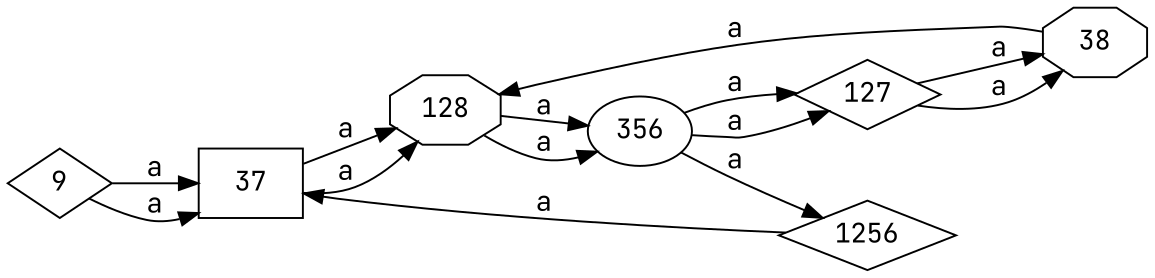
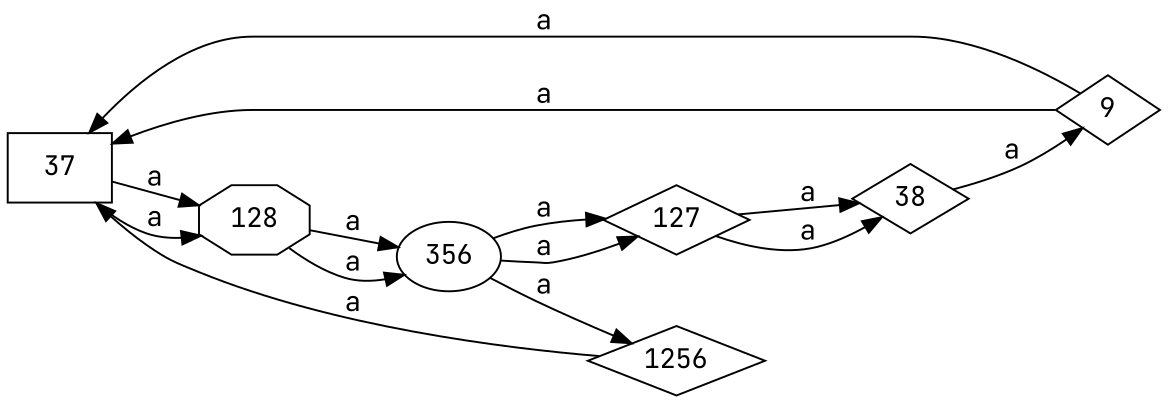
edge "38" -> "128": now "38" -> "9"
node "38": shape octagon -> diamond
